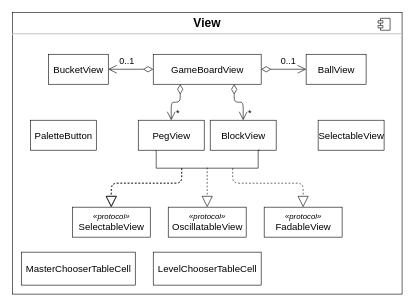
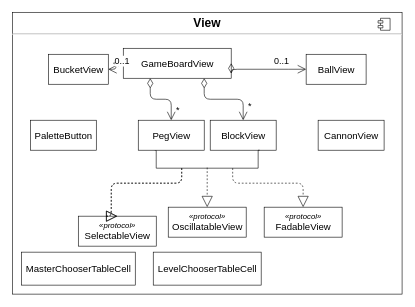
node "GameBoardView": moved (207, 69) -> (177, 63)
node "SelectableView": label "SelectableView" -> "CannonView"
node "«protocol» SelectableView": moved (111, 222) -> (117, 231)
